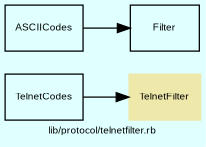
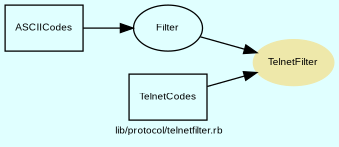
node "Filter": shape box -> ellipse
edge "Filter" -> "TelnetFilter": added
node "TelnetFilter": shape box -> ellipse
